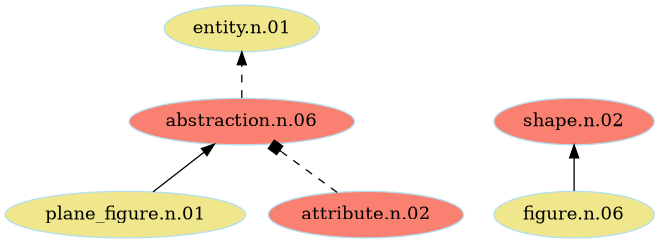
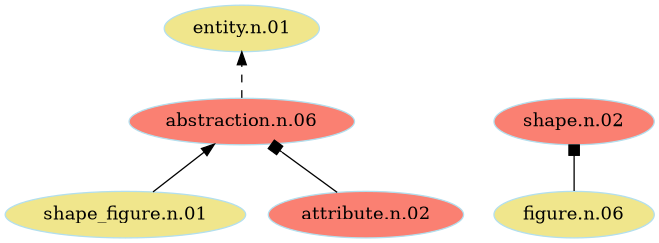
edge "attribute.n.02" -> "abstraction.n.06": style dashed -> solid
edge "figure.n.06" -> "shape.n.02": arrowhead normal -> box
node "plane_figure.n.01": label "plane_figure.n.01" -> "shape_figure.n.01"
